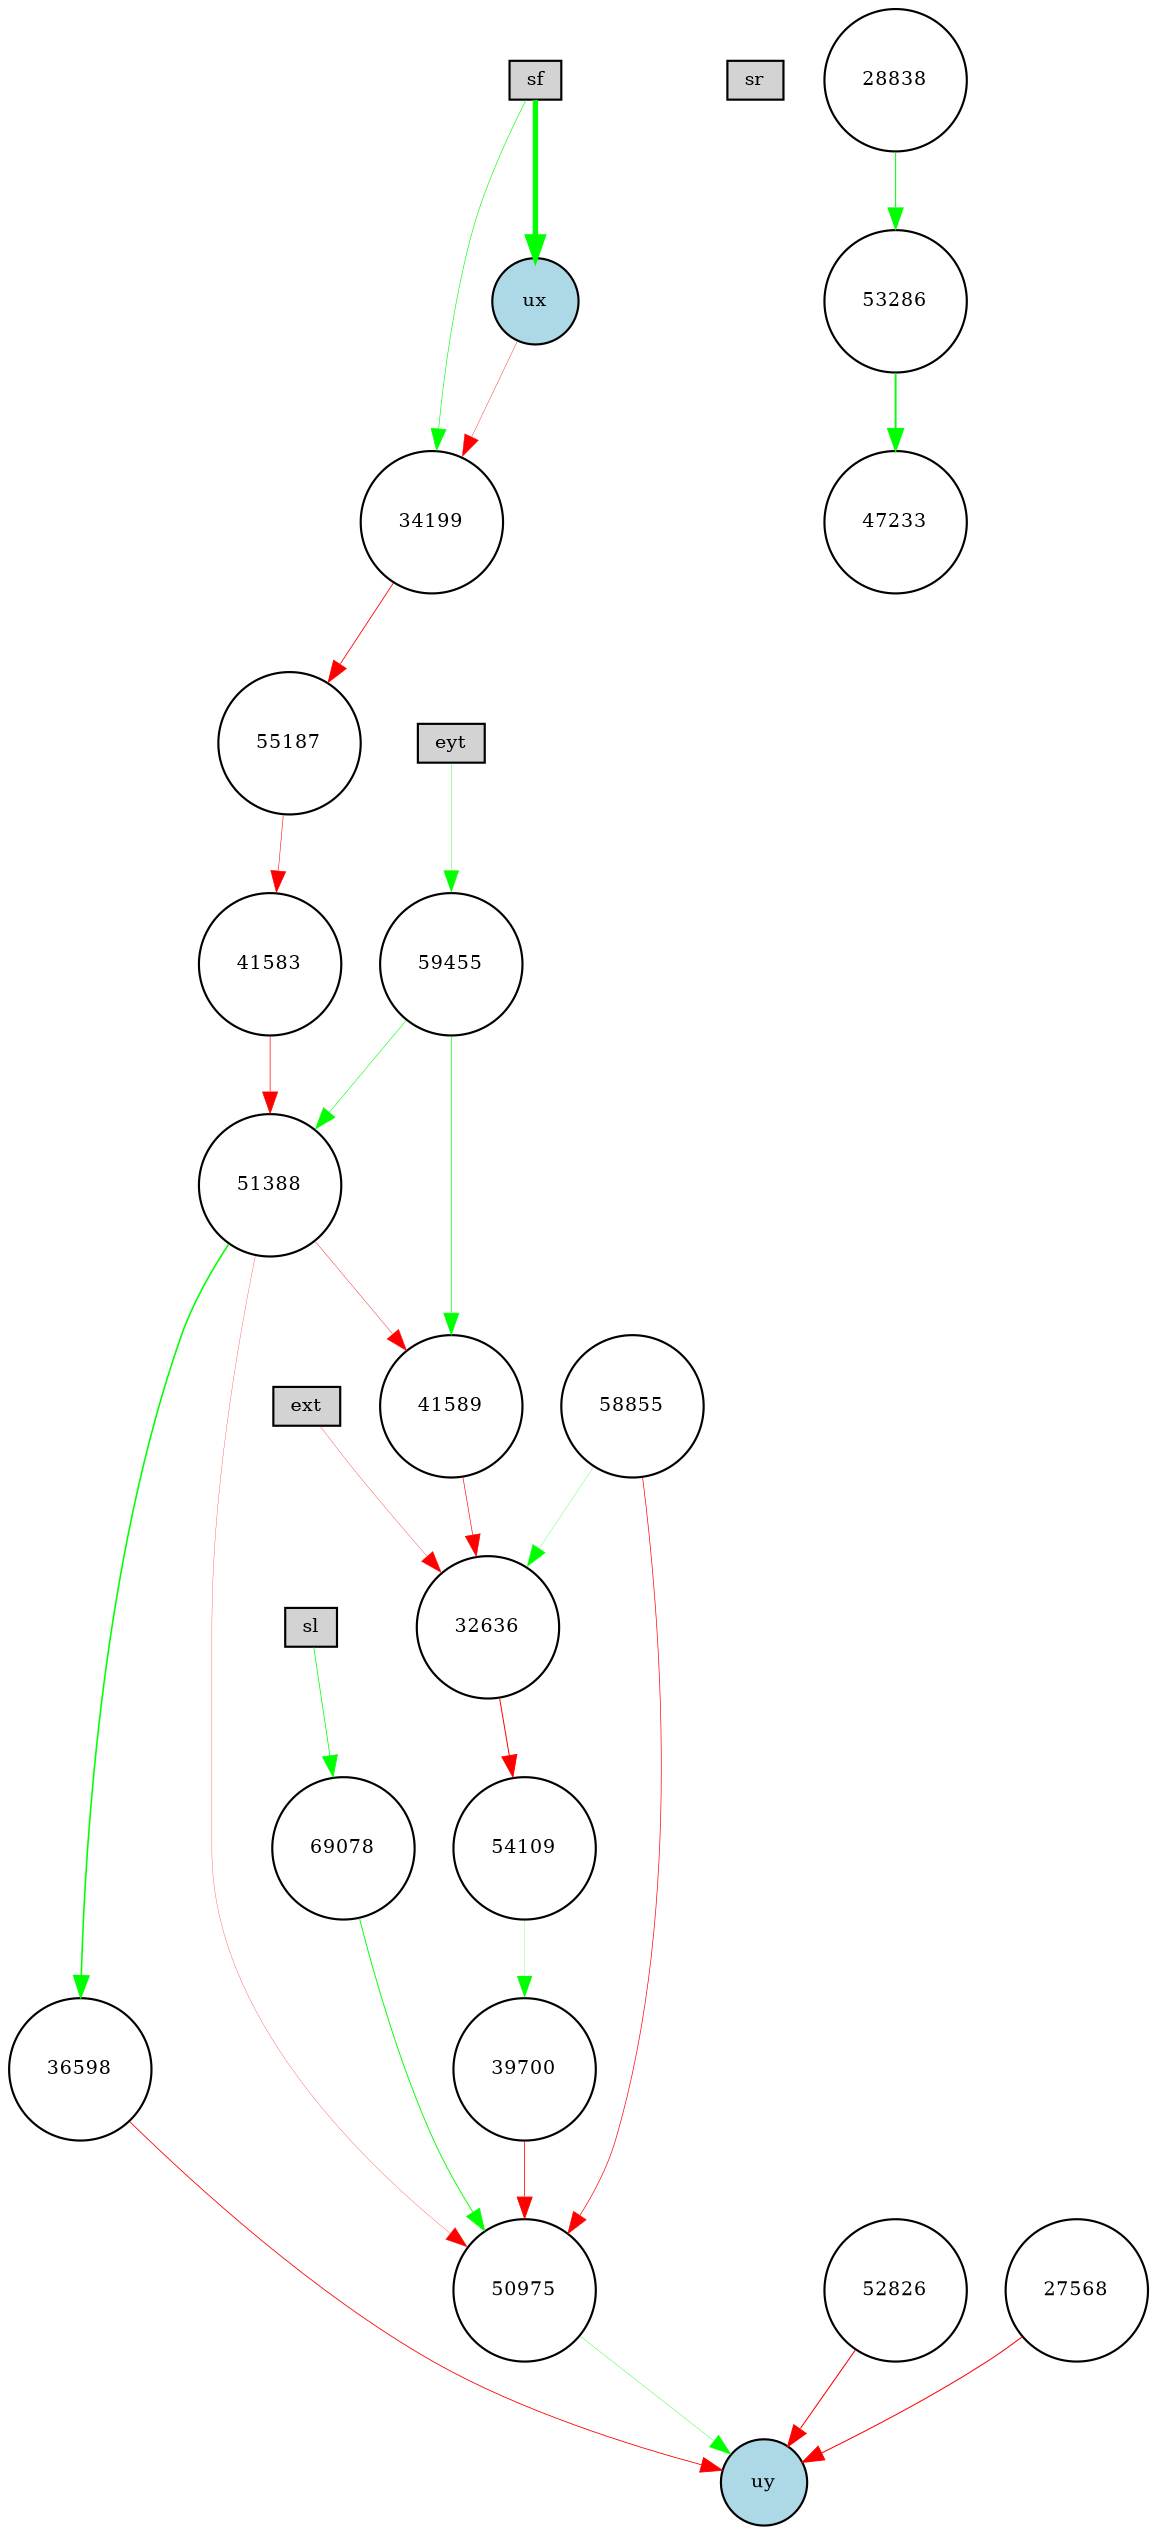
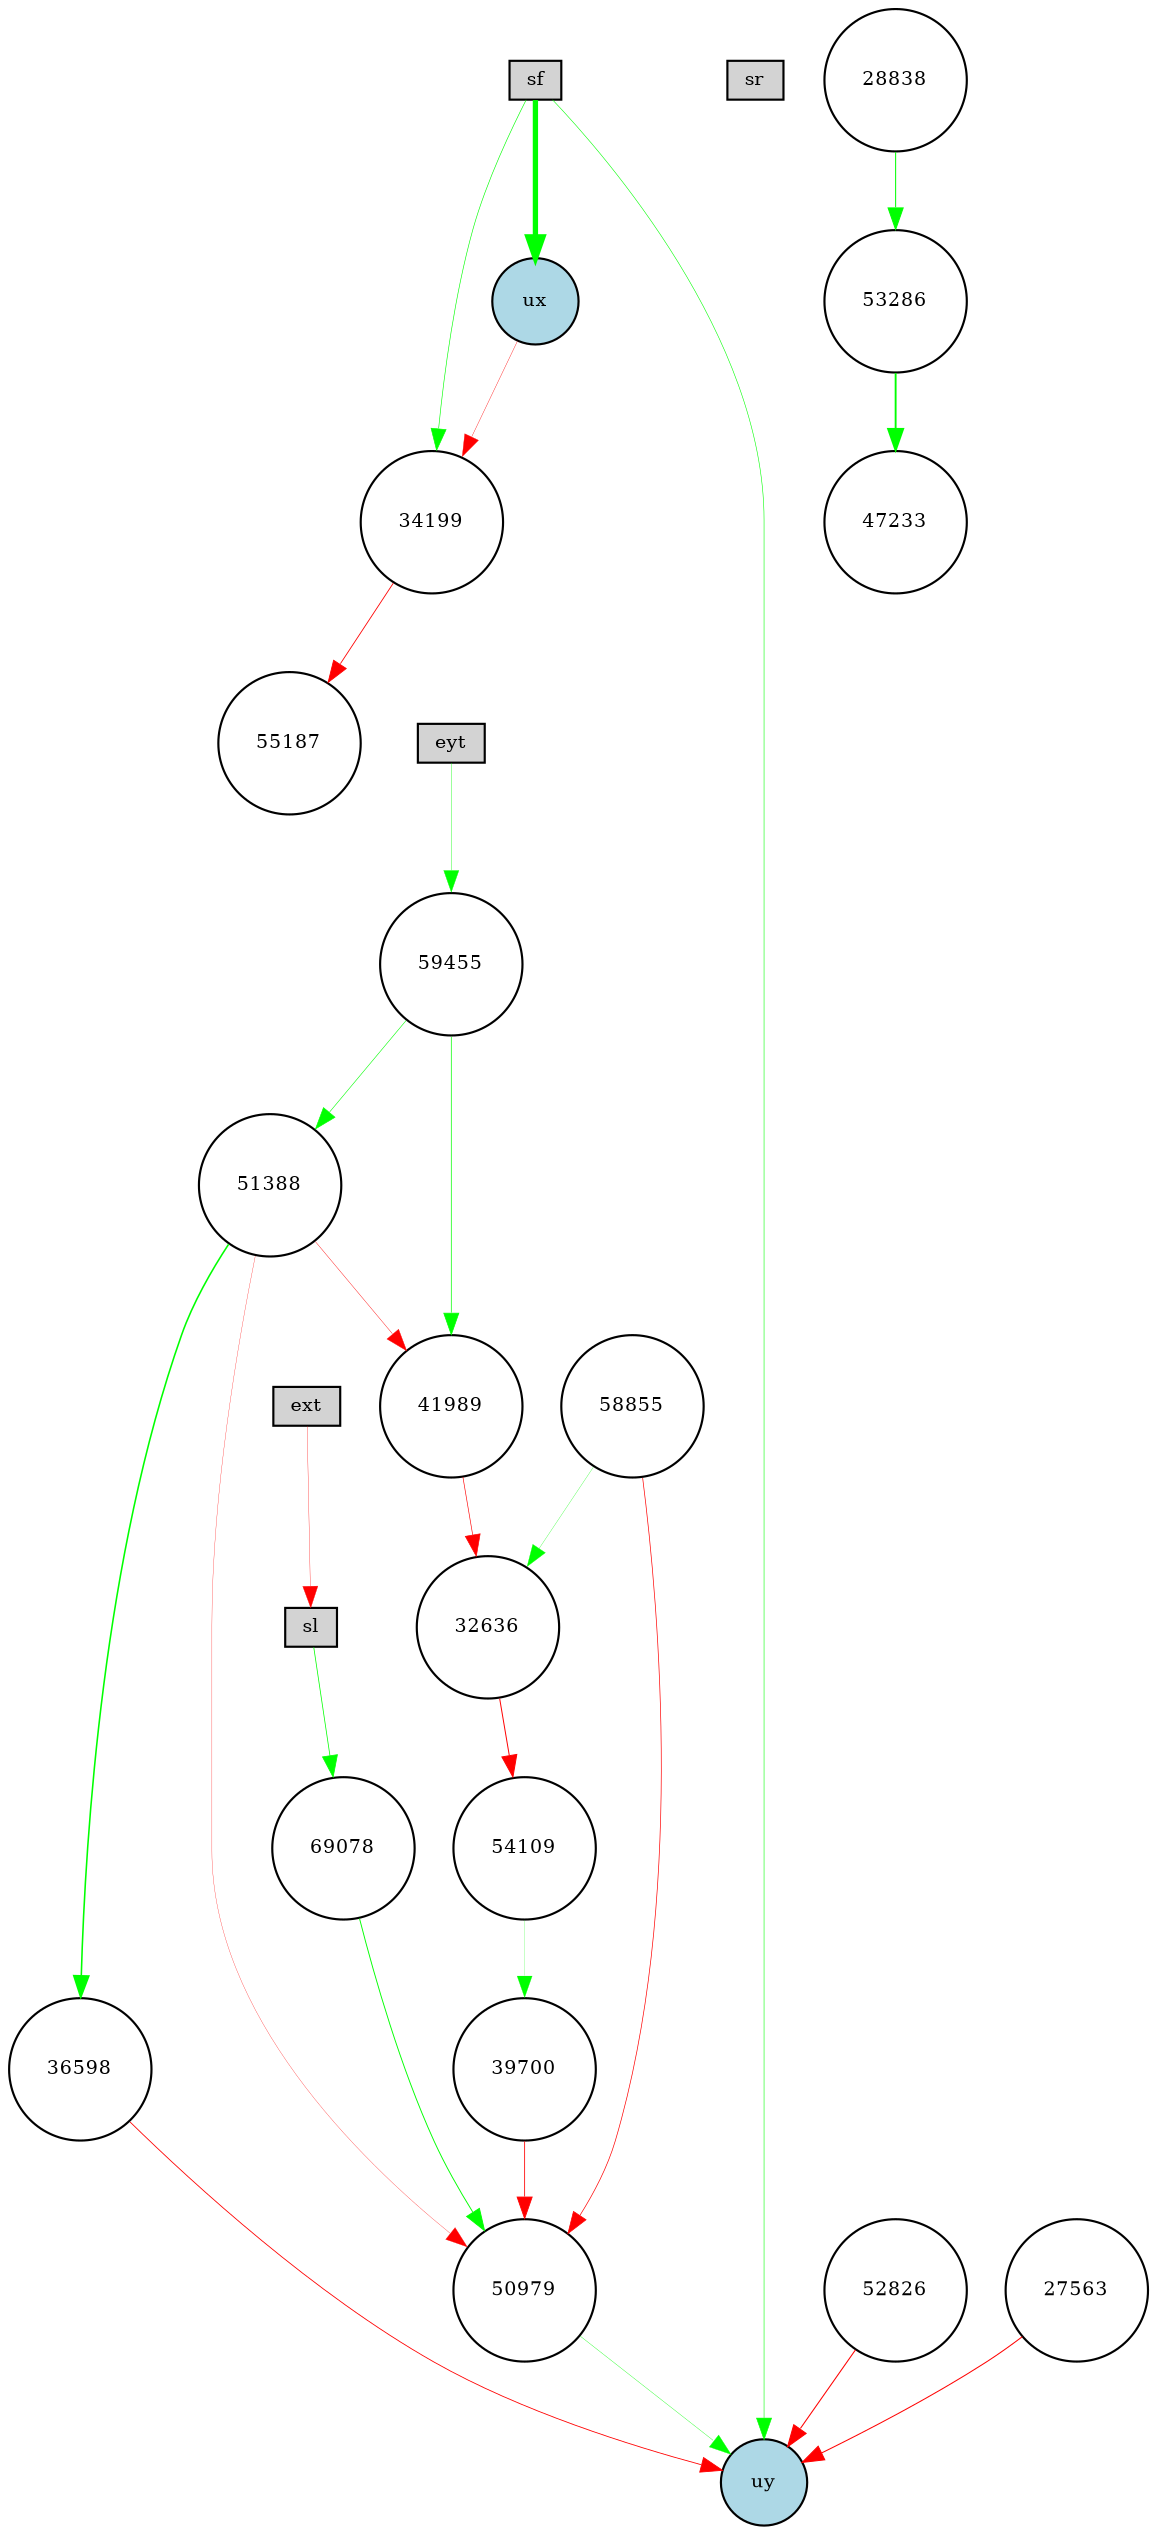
node "41583": removed
edge "sf" -> "uy": added
node "41589": label "41589" -> "41989"
edge "ext" -> "32636": now "ext" -> "sl"
node "50975": label "50975" -> "50979"
node "27568": label "27568" -> "27563"
